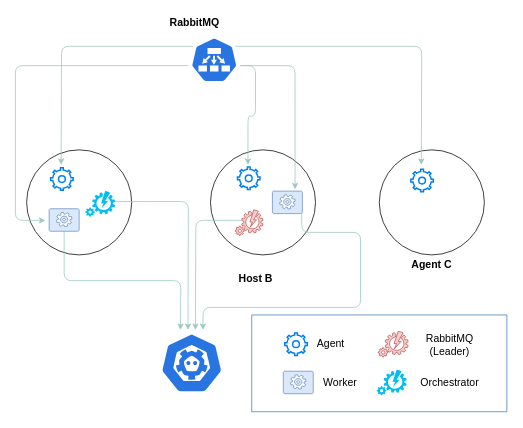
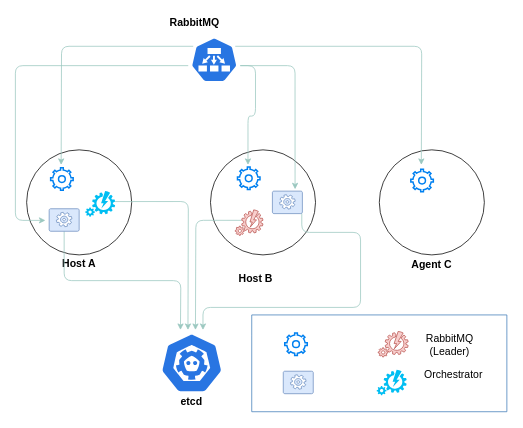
node "Host A": added
node "Agent": removed
node "Worker": removed
node "Orchestrator": moved (449, 382) -> (453, 375)
node "etcd": added
